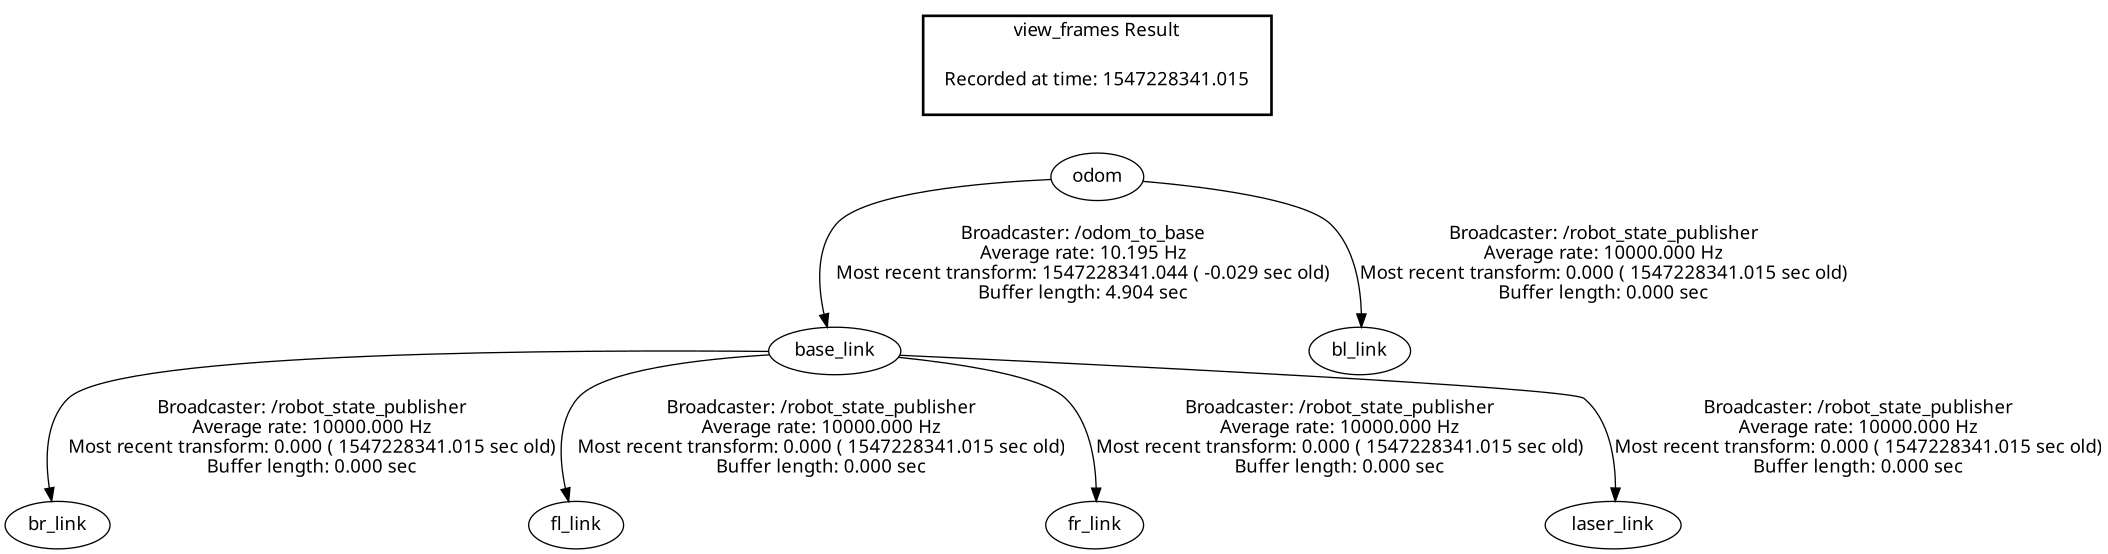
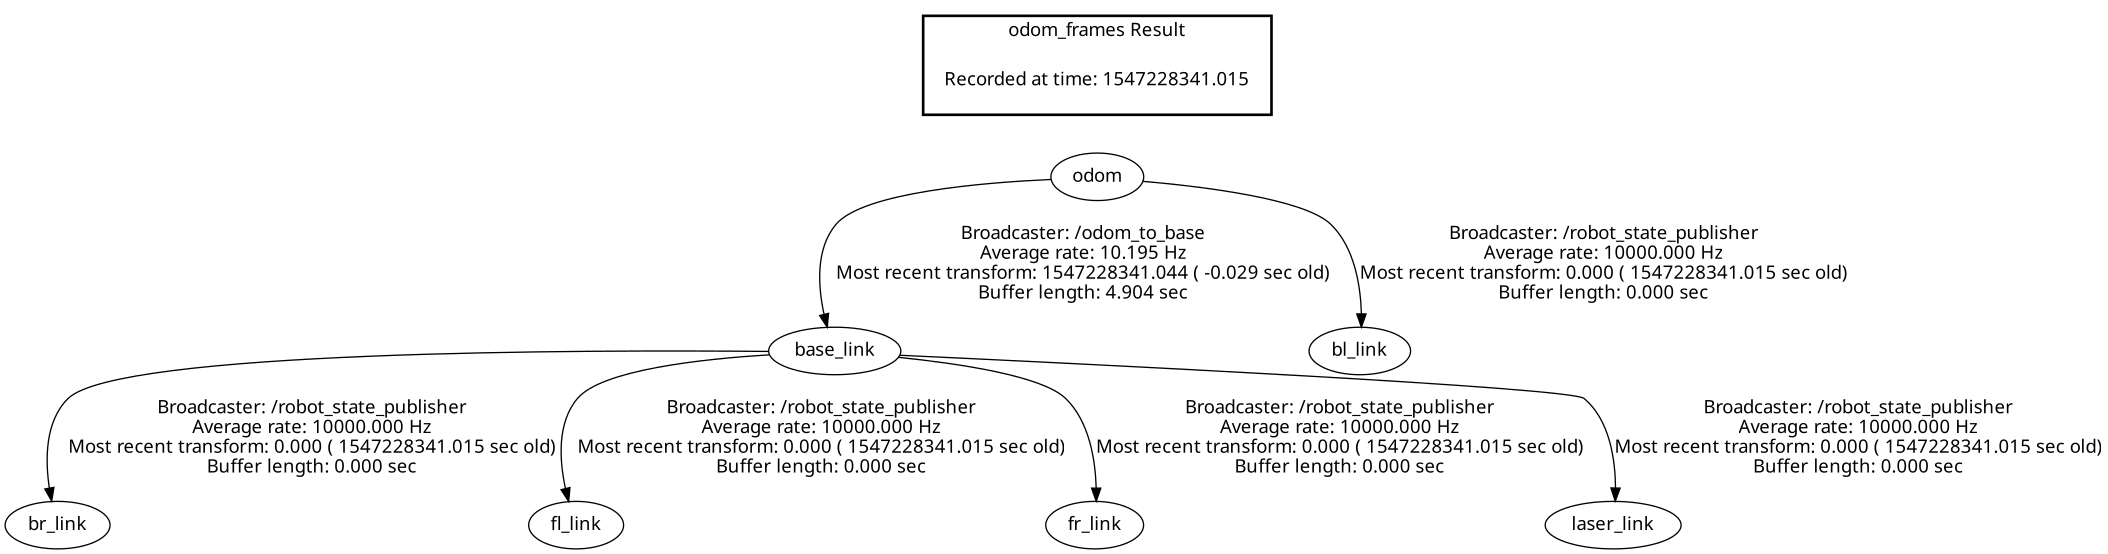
cluster "view_frames Result": label "view_frames Result" -> "odom_frames Result"
